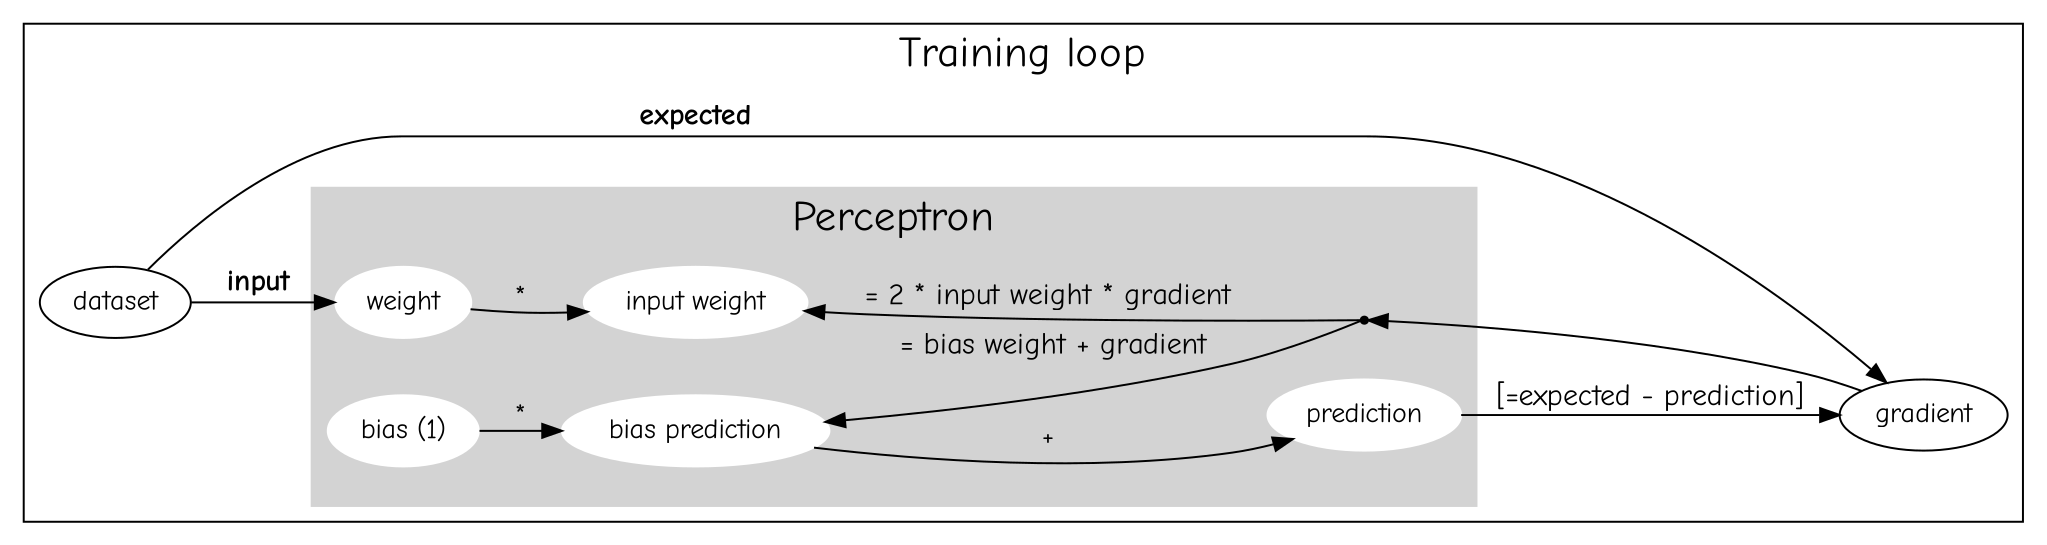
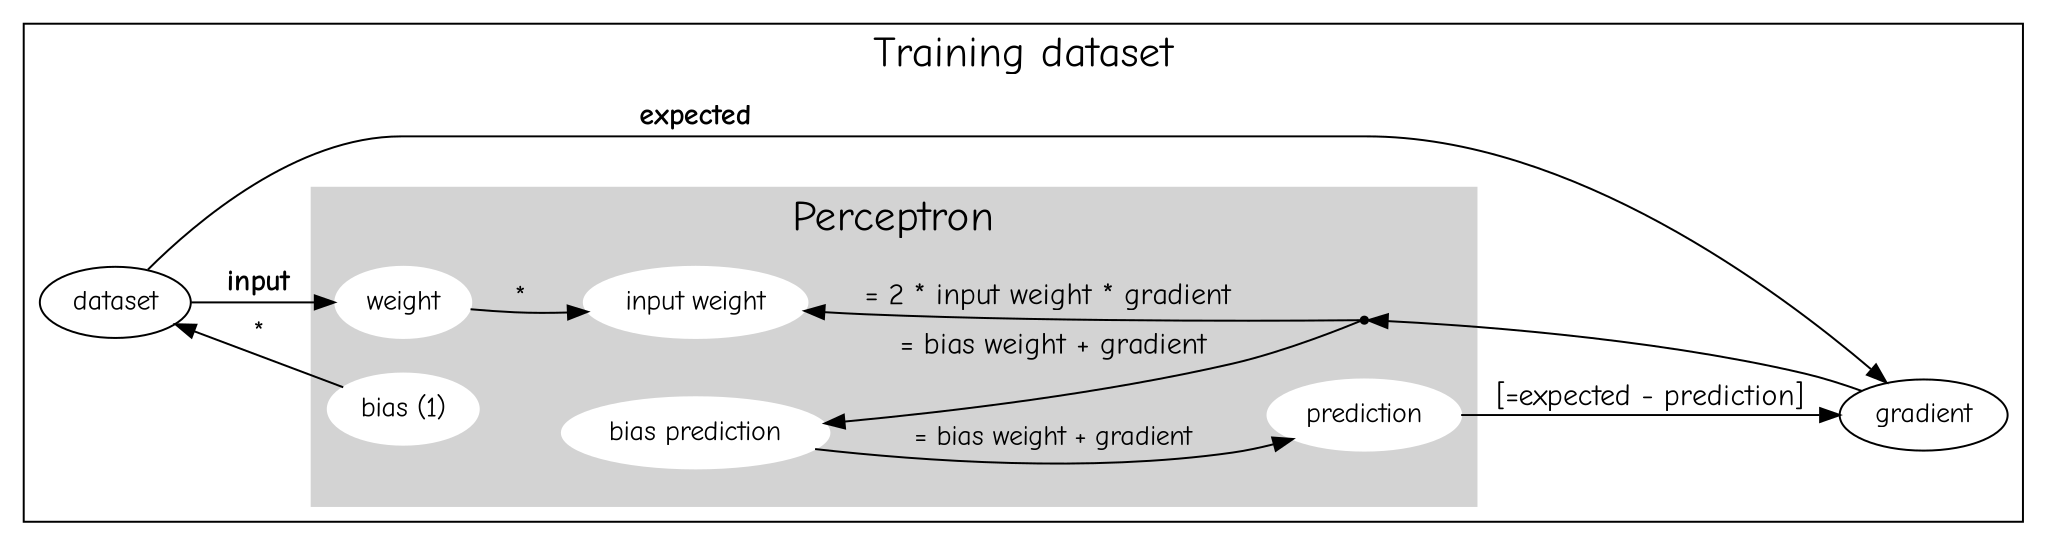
cluster "Training loop": label "Training loop" -> "Training dataset"
edge "bias (1)" -> "bias prediction": now "bias (1)" -> "dataset"
edge "bias prediction" -> "prediction": label "+" -> " = bias weight + gradient"
